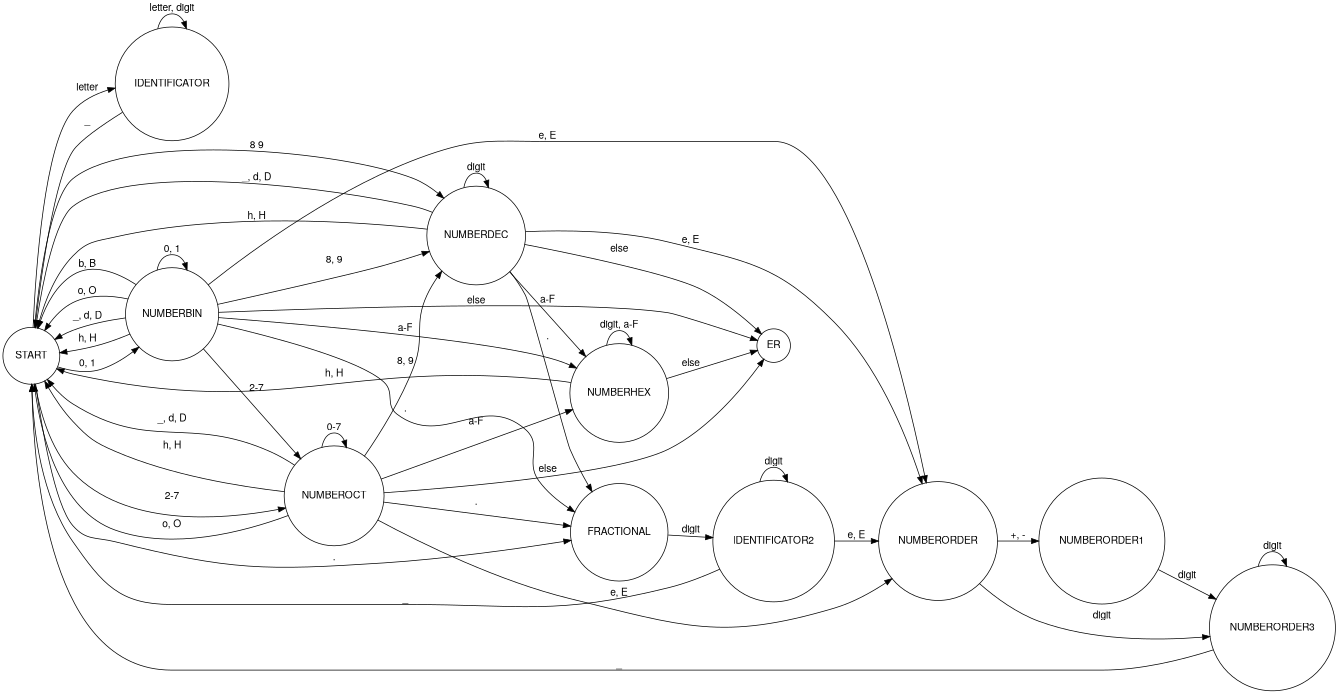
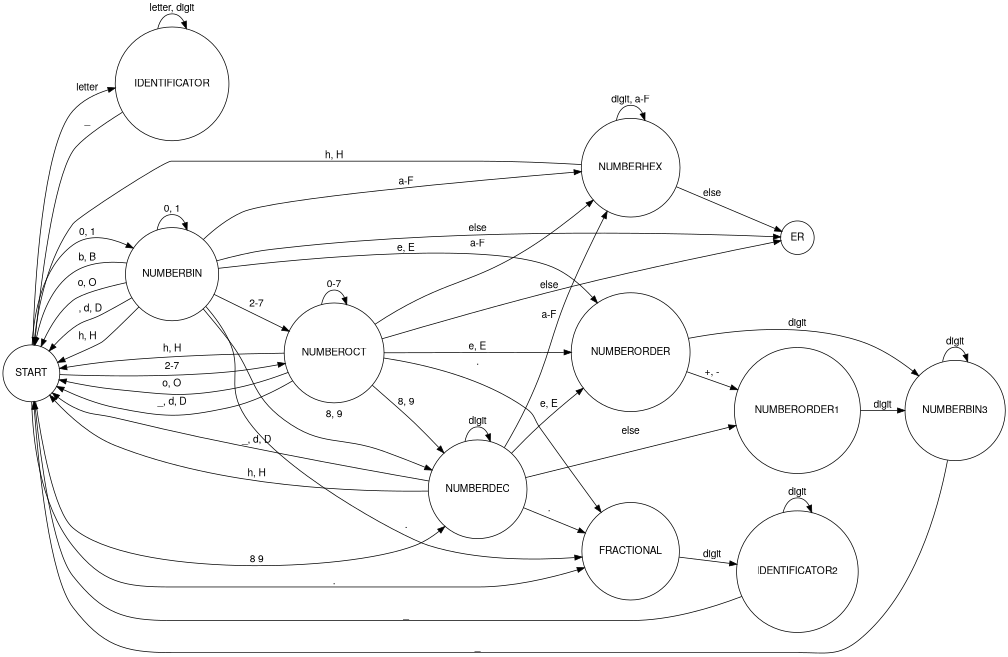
edge "NUMBERDEC" -> "ER": now "NUMBERDEC" -> "NUMBERORDER1"
edge "IDENTIFICATOR2" -> "NUMBERORDER": removed, label "e, E"
node "NUMBERORDER3": label "NUMBERORDER3" -> "NUMBERBIN3"
